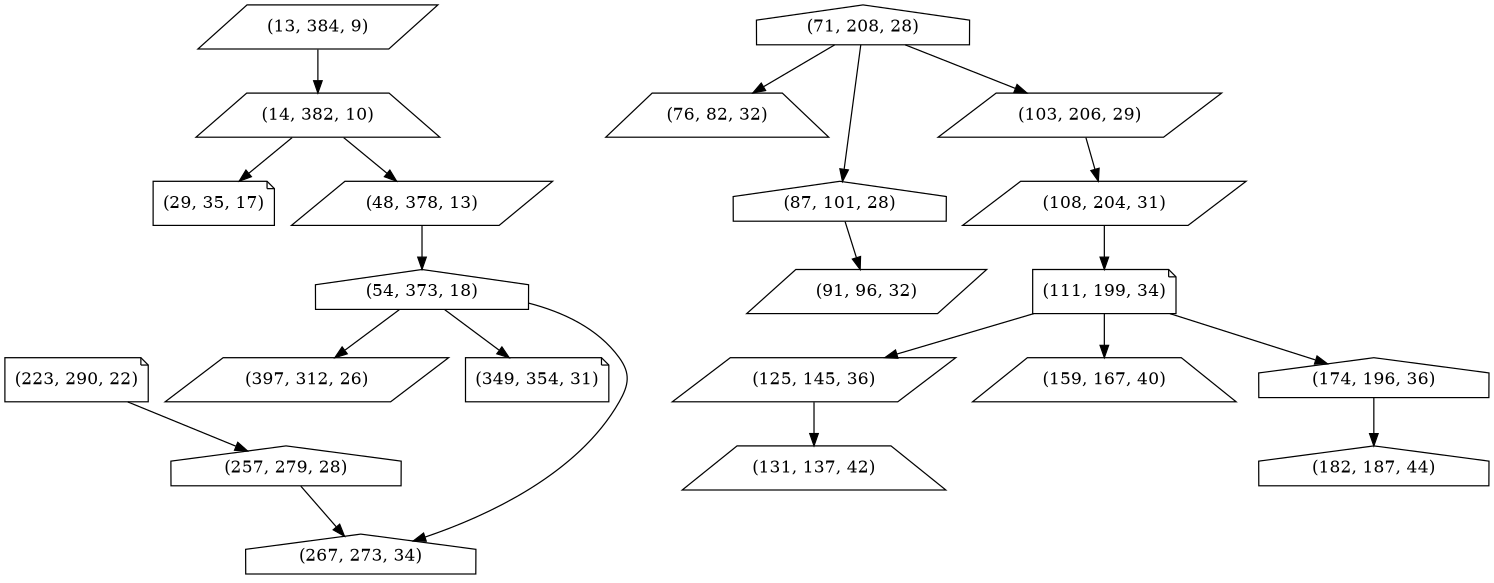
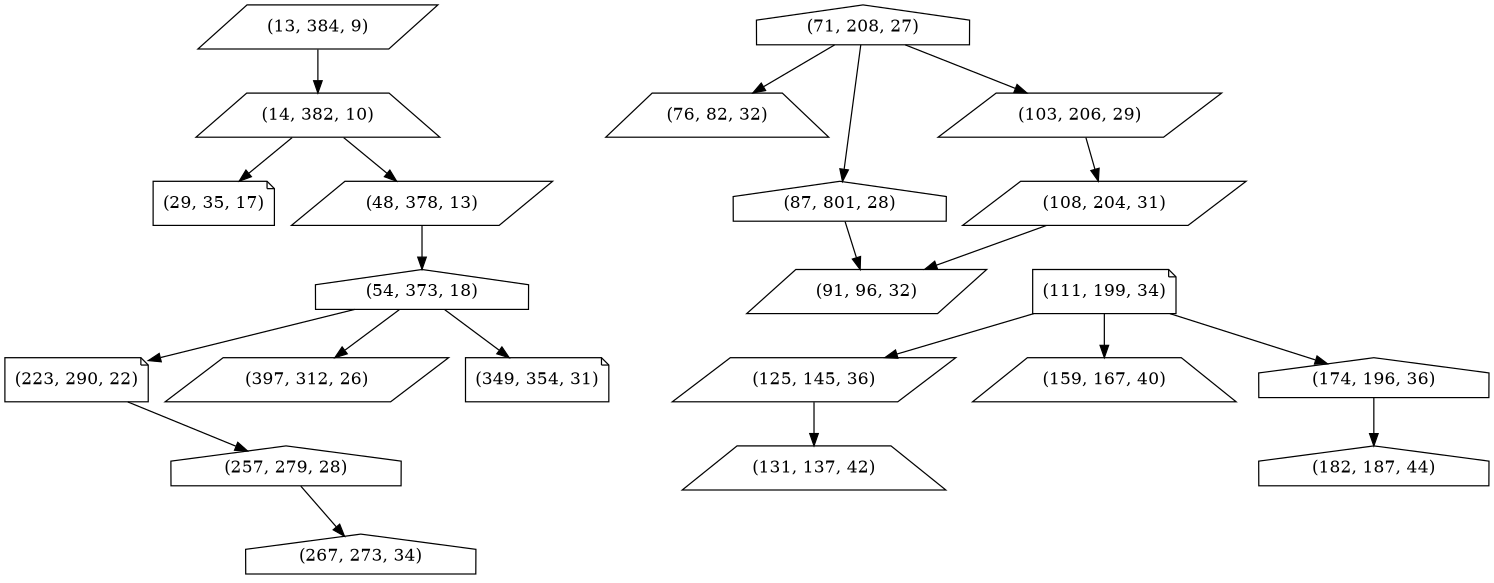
node "(71, 208, 28)": label "(71, 208, 28)" -> "(71, 208, 27)"
node "(87, 101, 28)": label "(87, 101, 28)" -> "(87, 801, 28)"
edge "(108, 204, 31)" -> "(111, 199, 34)": now "(108, 204, 31)" -> "(91, 96, 32)"
edge "(54, 373, 18)" -> "(267, 273, 34)": now "(54, 373, 18)" -> "(223, 290, 22)"
